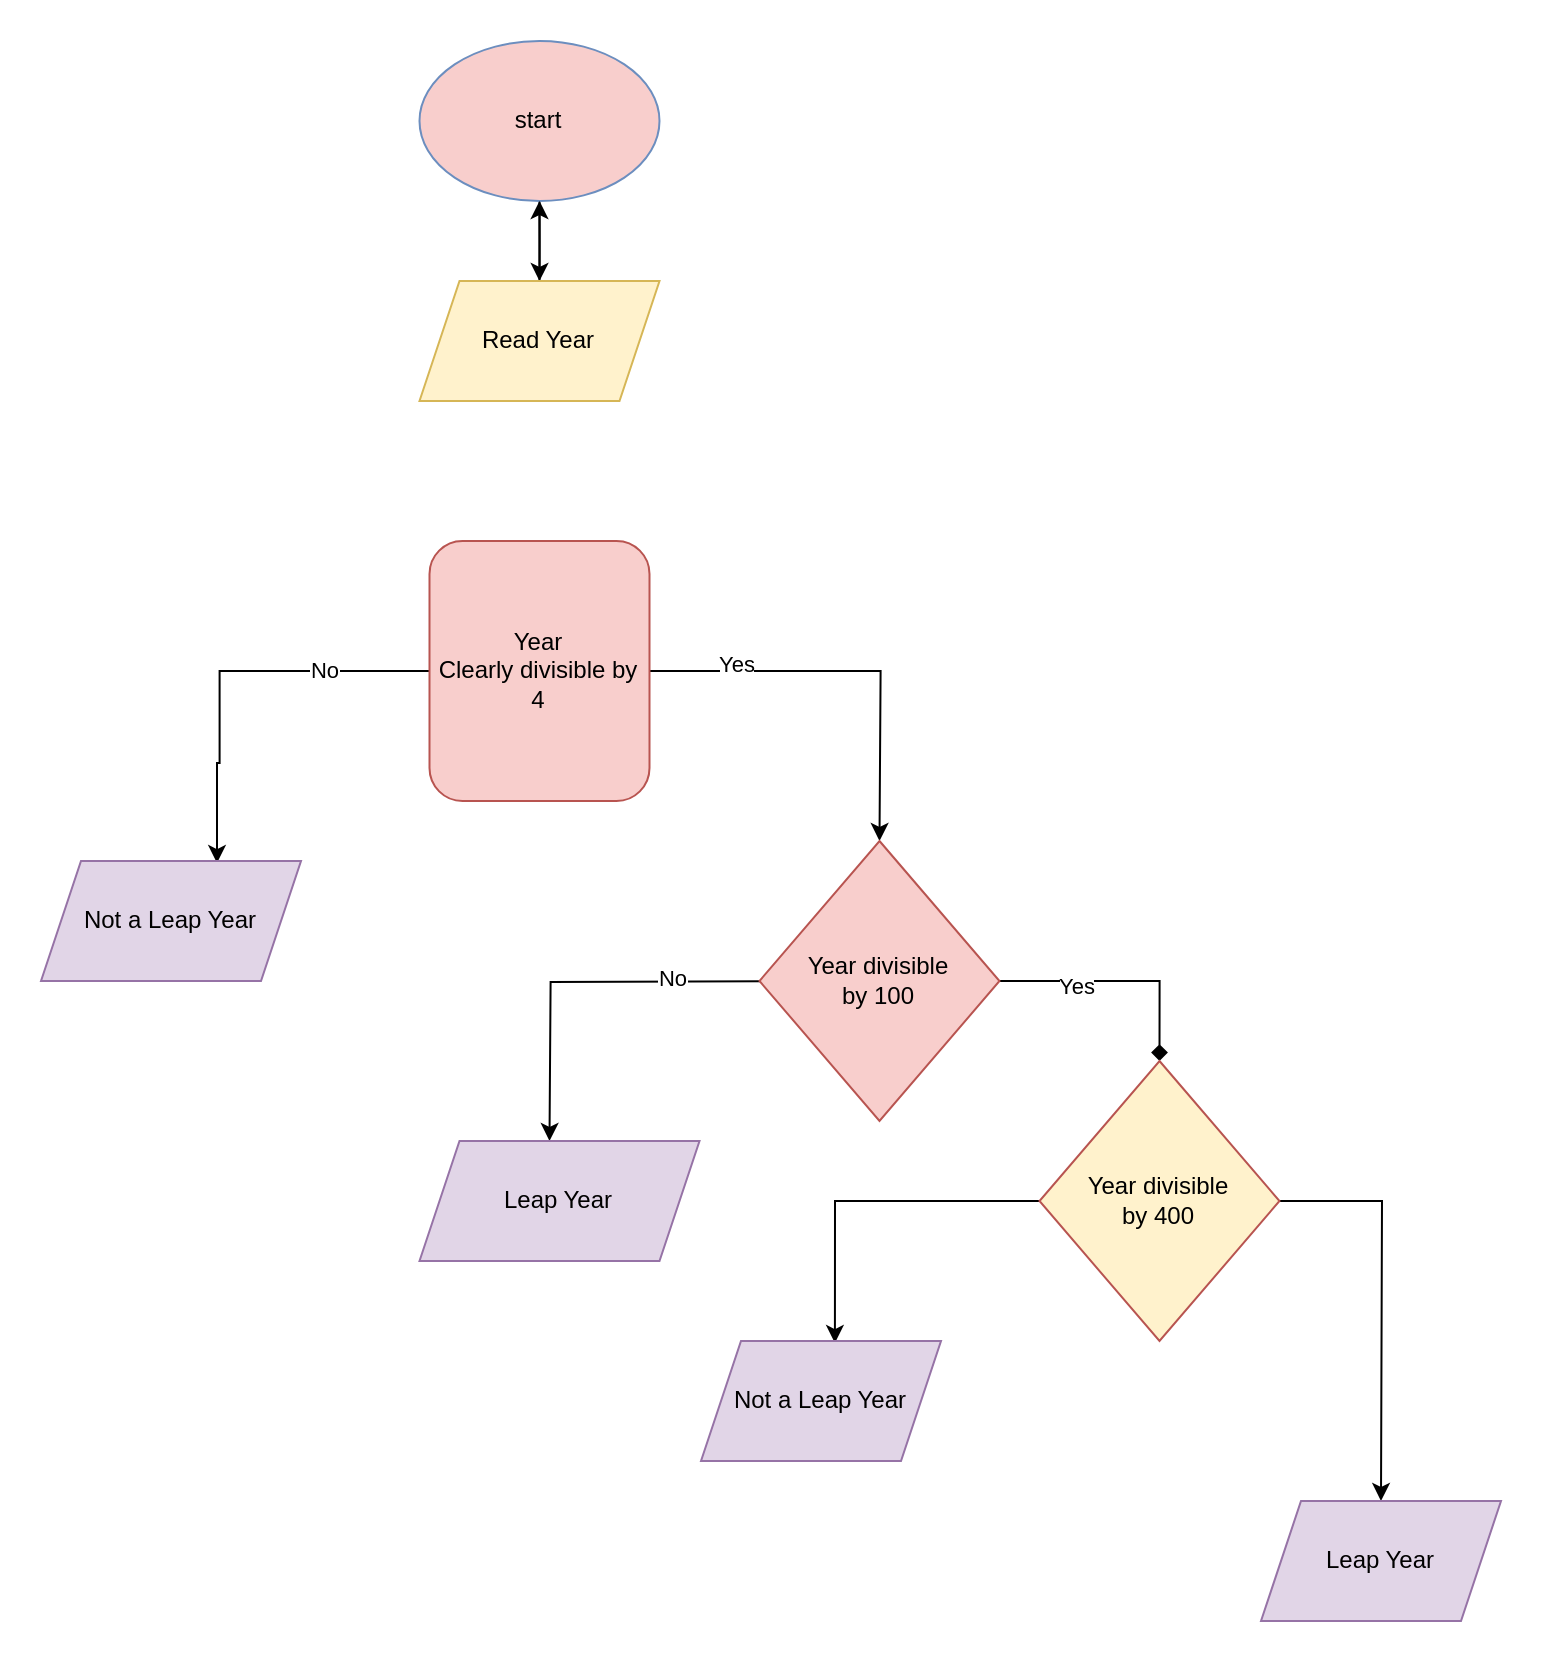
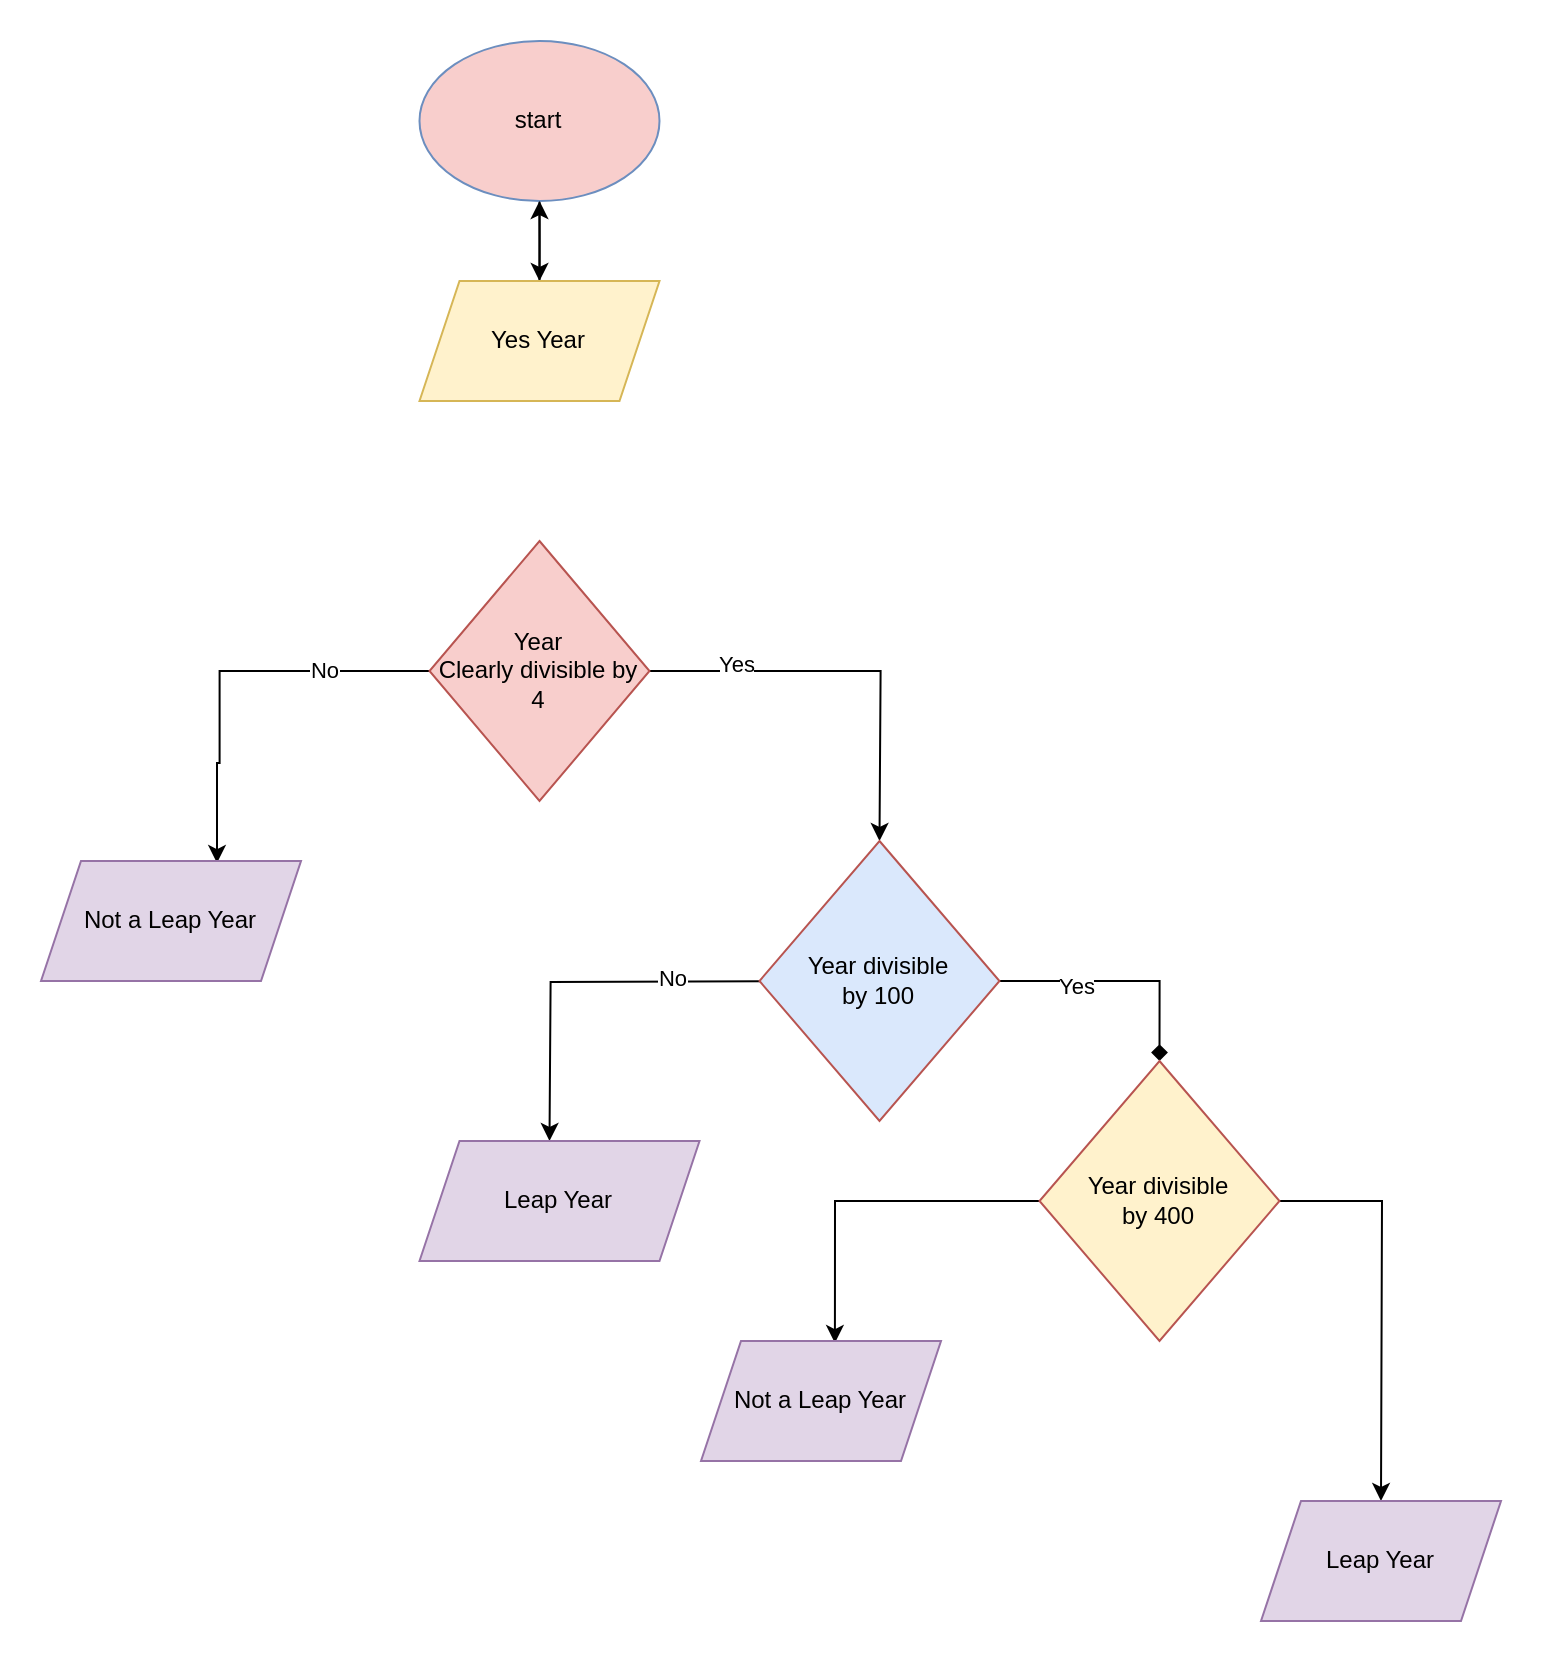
node "Read Year": label "Read Year" -> "Yes Year"
node "Year Clearly divisible by 4": shape rounded rectangle -> diamond
node "Year divisible by 100": fillcolor #f8cecc -> #dae8fc
